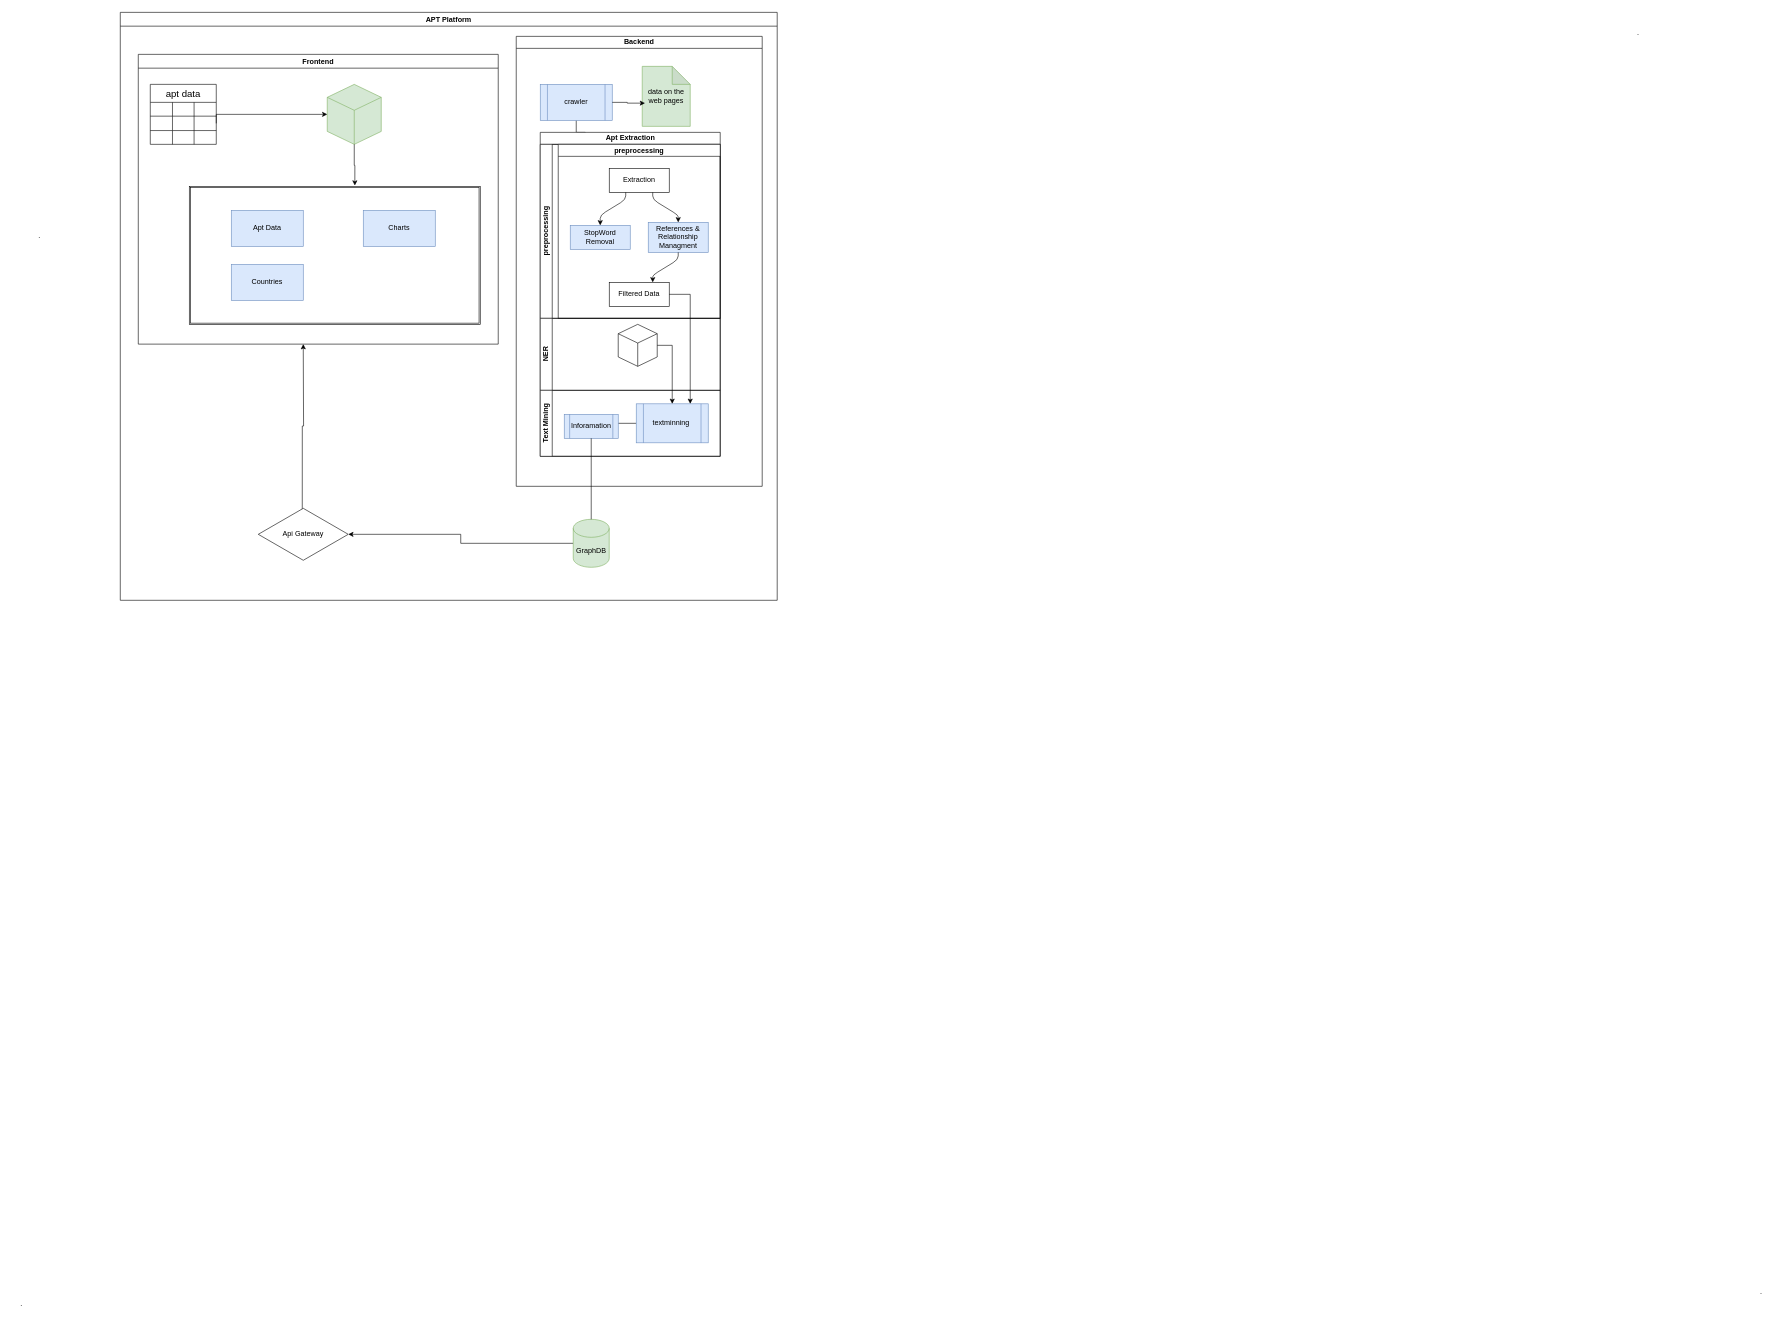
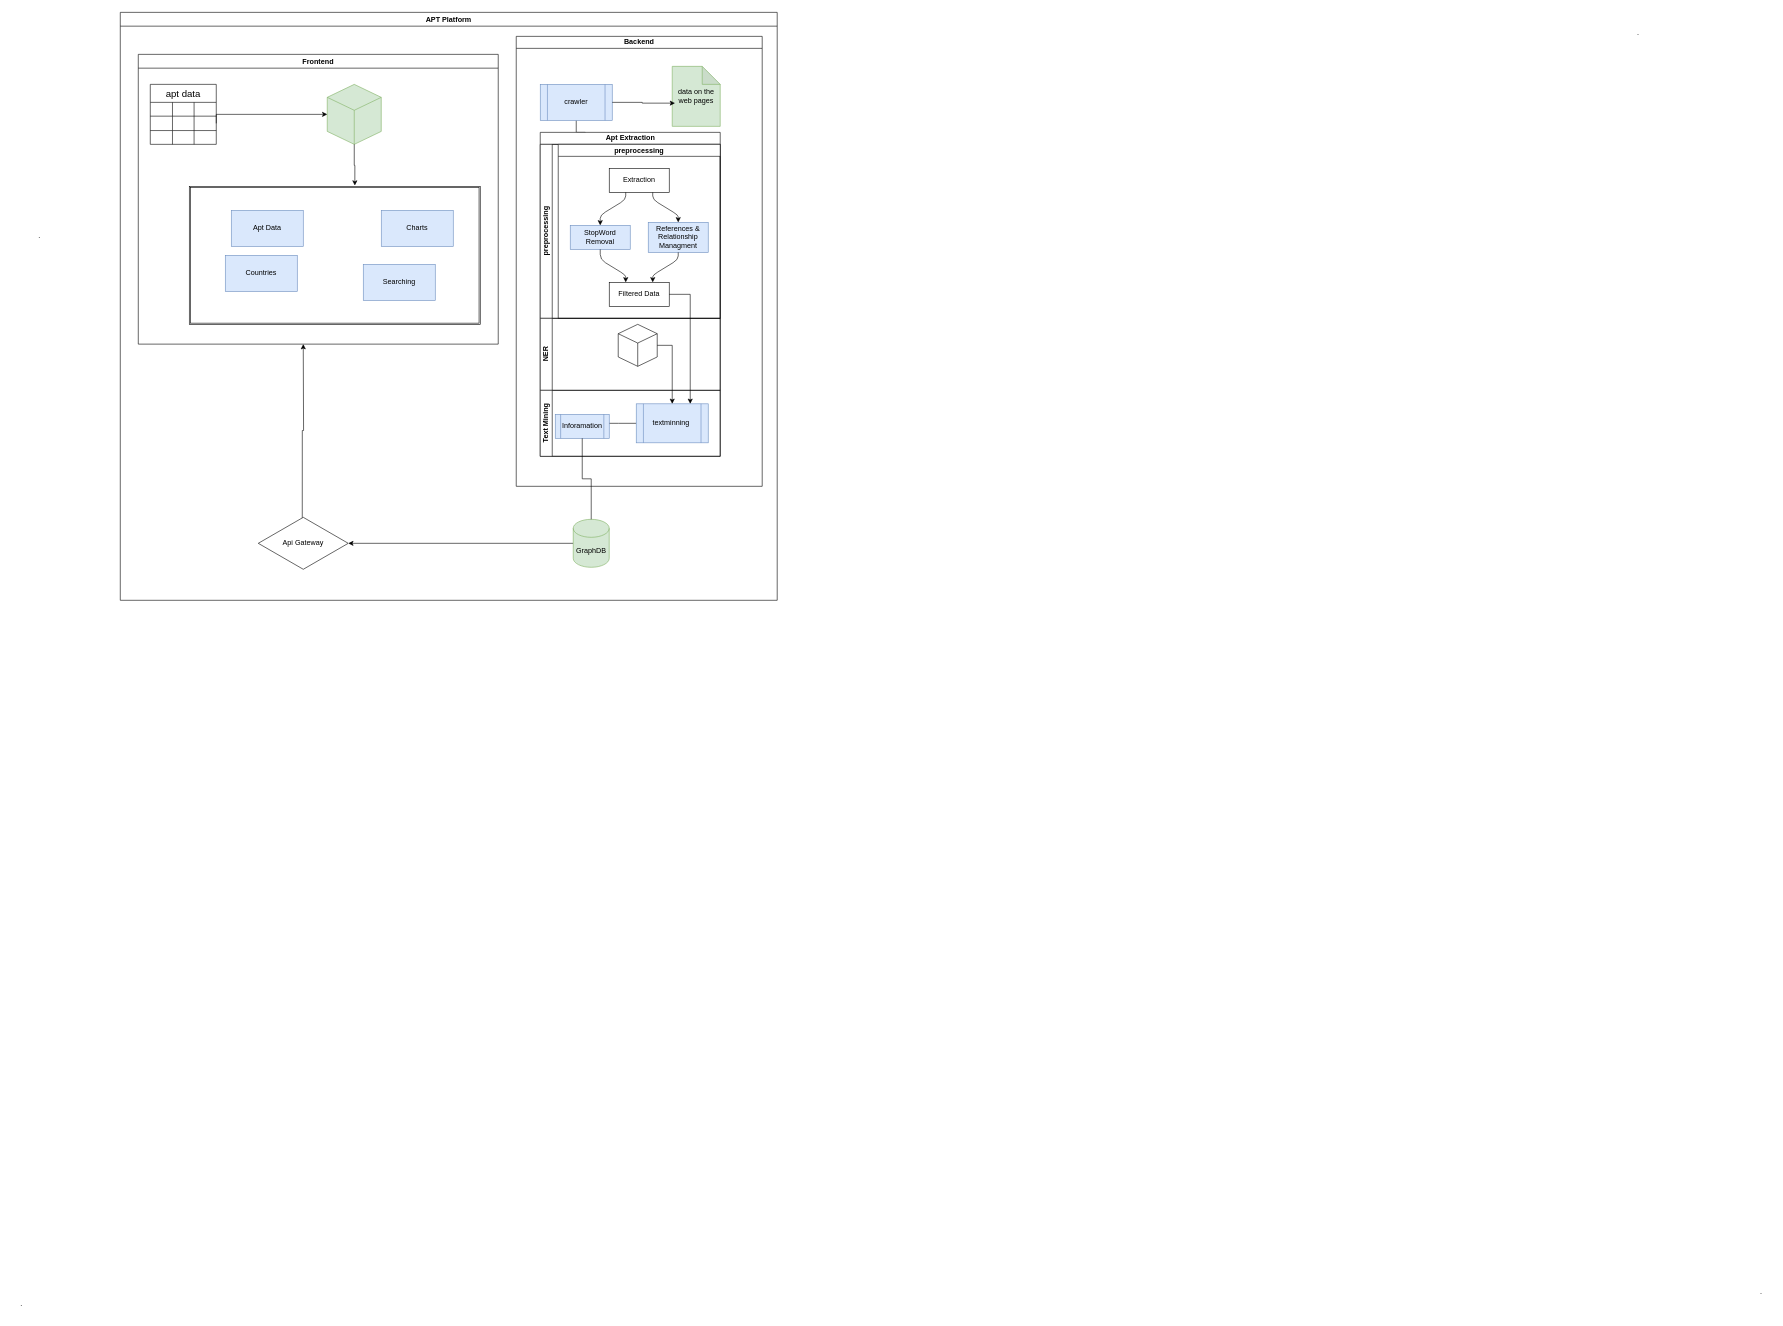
node "data on the web pages": moved (666, 96) -> (696, 96)
node "Charts": moved (399, 228) -> (417, 228)
edge "StopWord Removal" -> "Filtered Data": added
node "Countries": moved (267, 282) -> (261, 273)
node "Searching": added
node "Inforamation": moved (591, 426) -> (582, 426)
node "Api Gateway": moved (303, 534) -> (303, 543)
